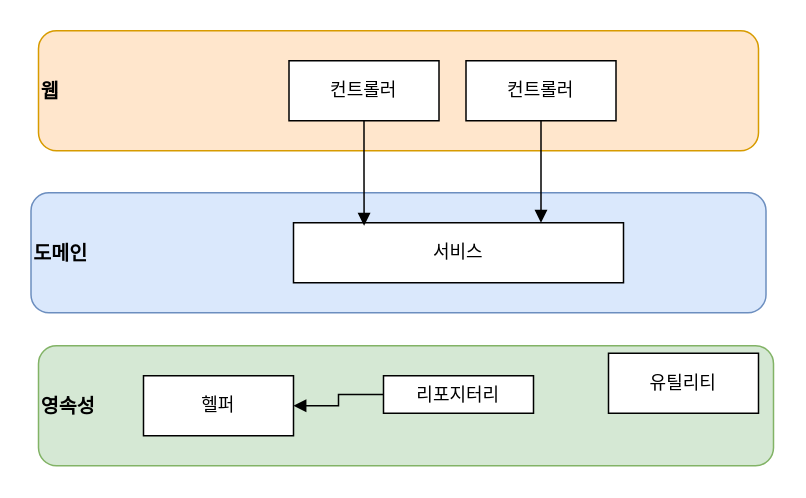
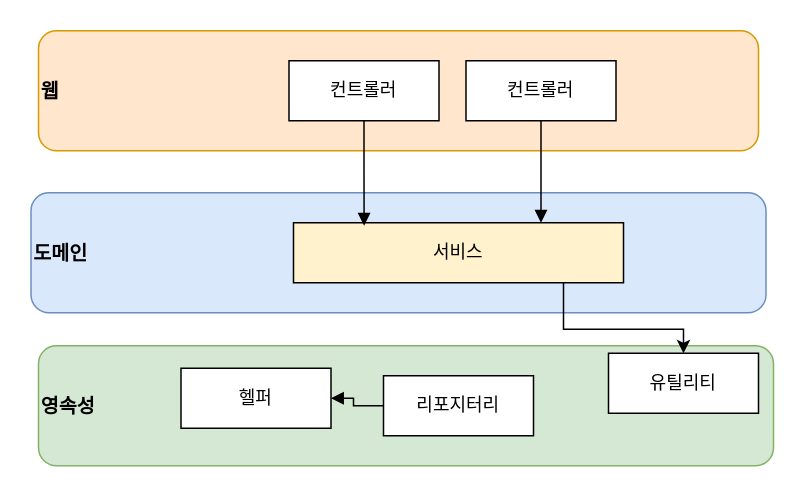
node "서비스": fillcolor #ffffff -> #fff2cc
edge "서비스" -> "유틸리티": added
node "리포지터리": size 150x38 -> 150x60
node "헬퍼": moved (218, 406) -> (256, 398)
